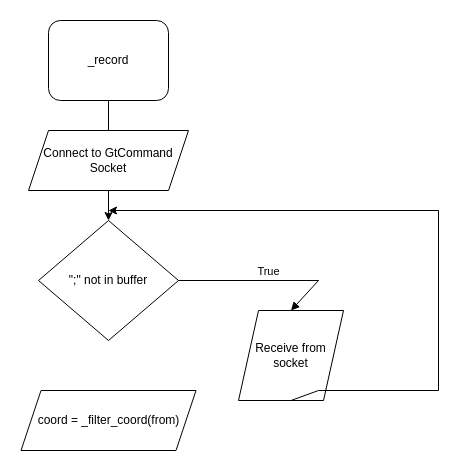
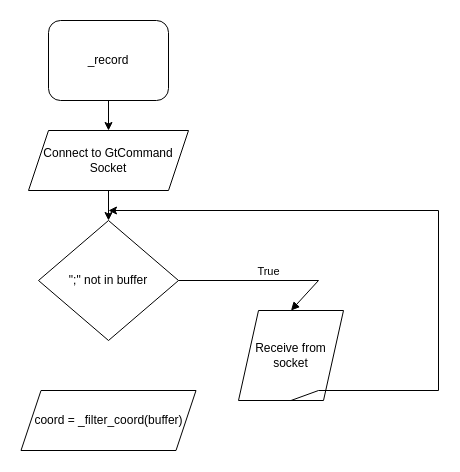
edge "_record" -- "Connect to GtCommand Socket": arrowhead none -> classic
node "coord = _filter_coord(from)": label "coord = _filter_coord(from)" -> "coord = _filter_coord(buffer)"
